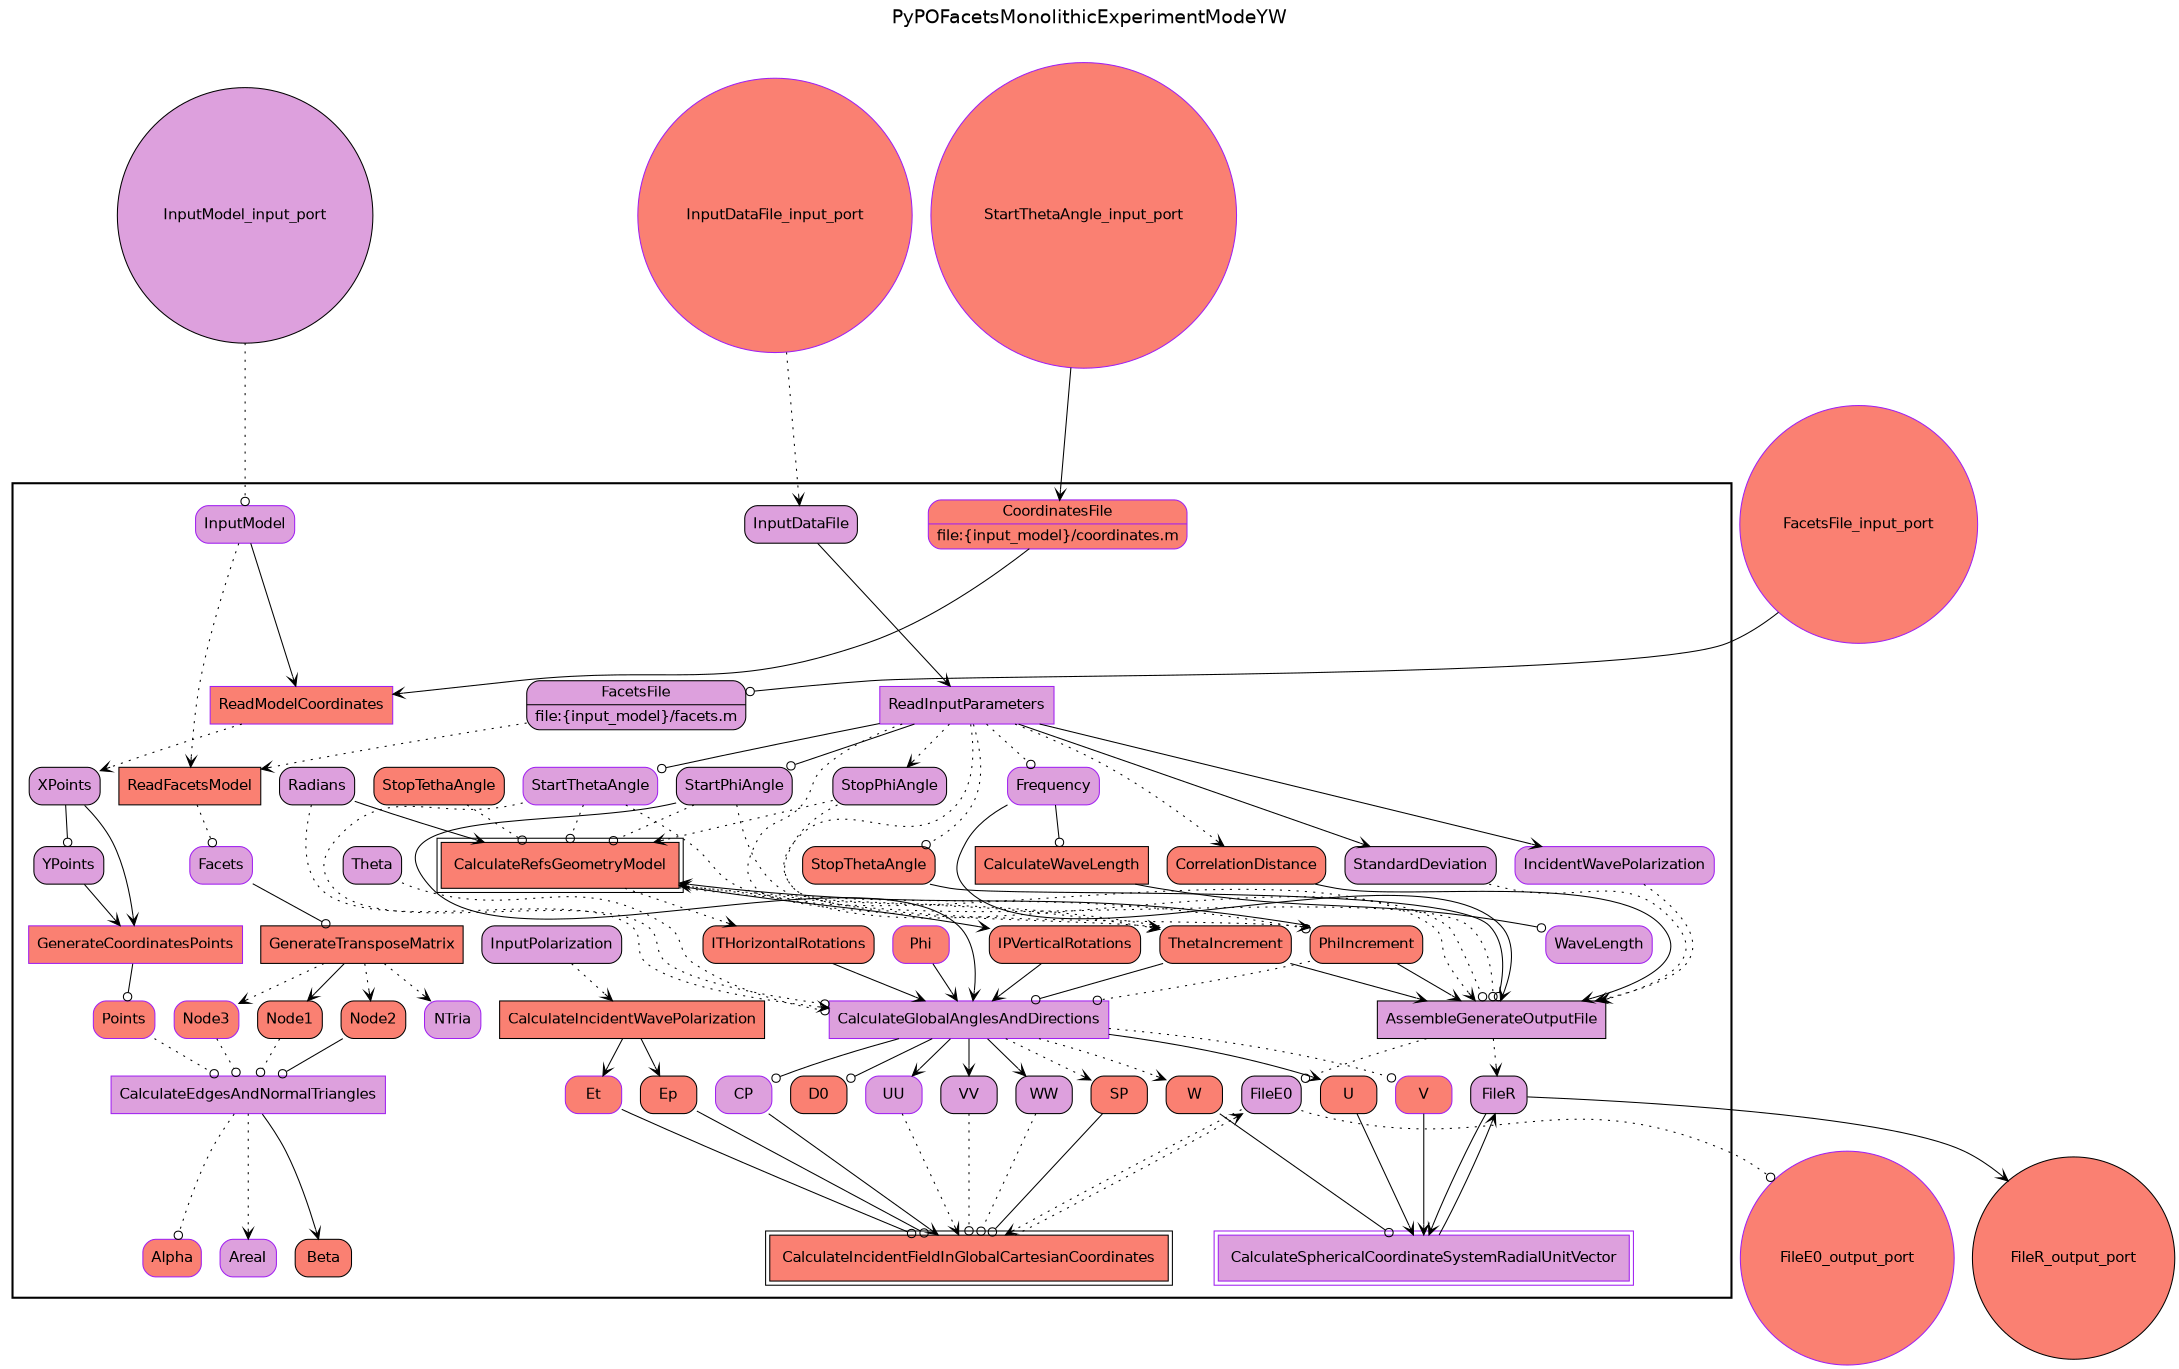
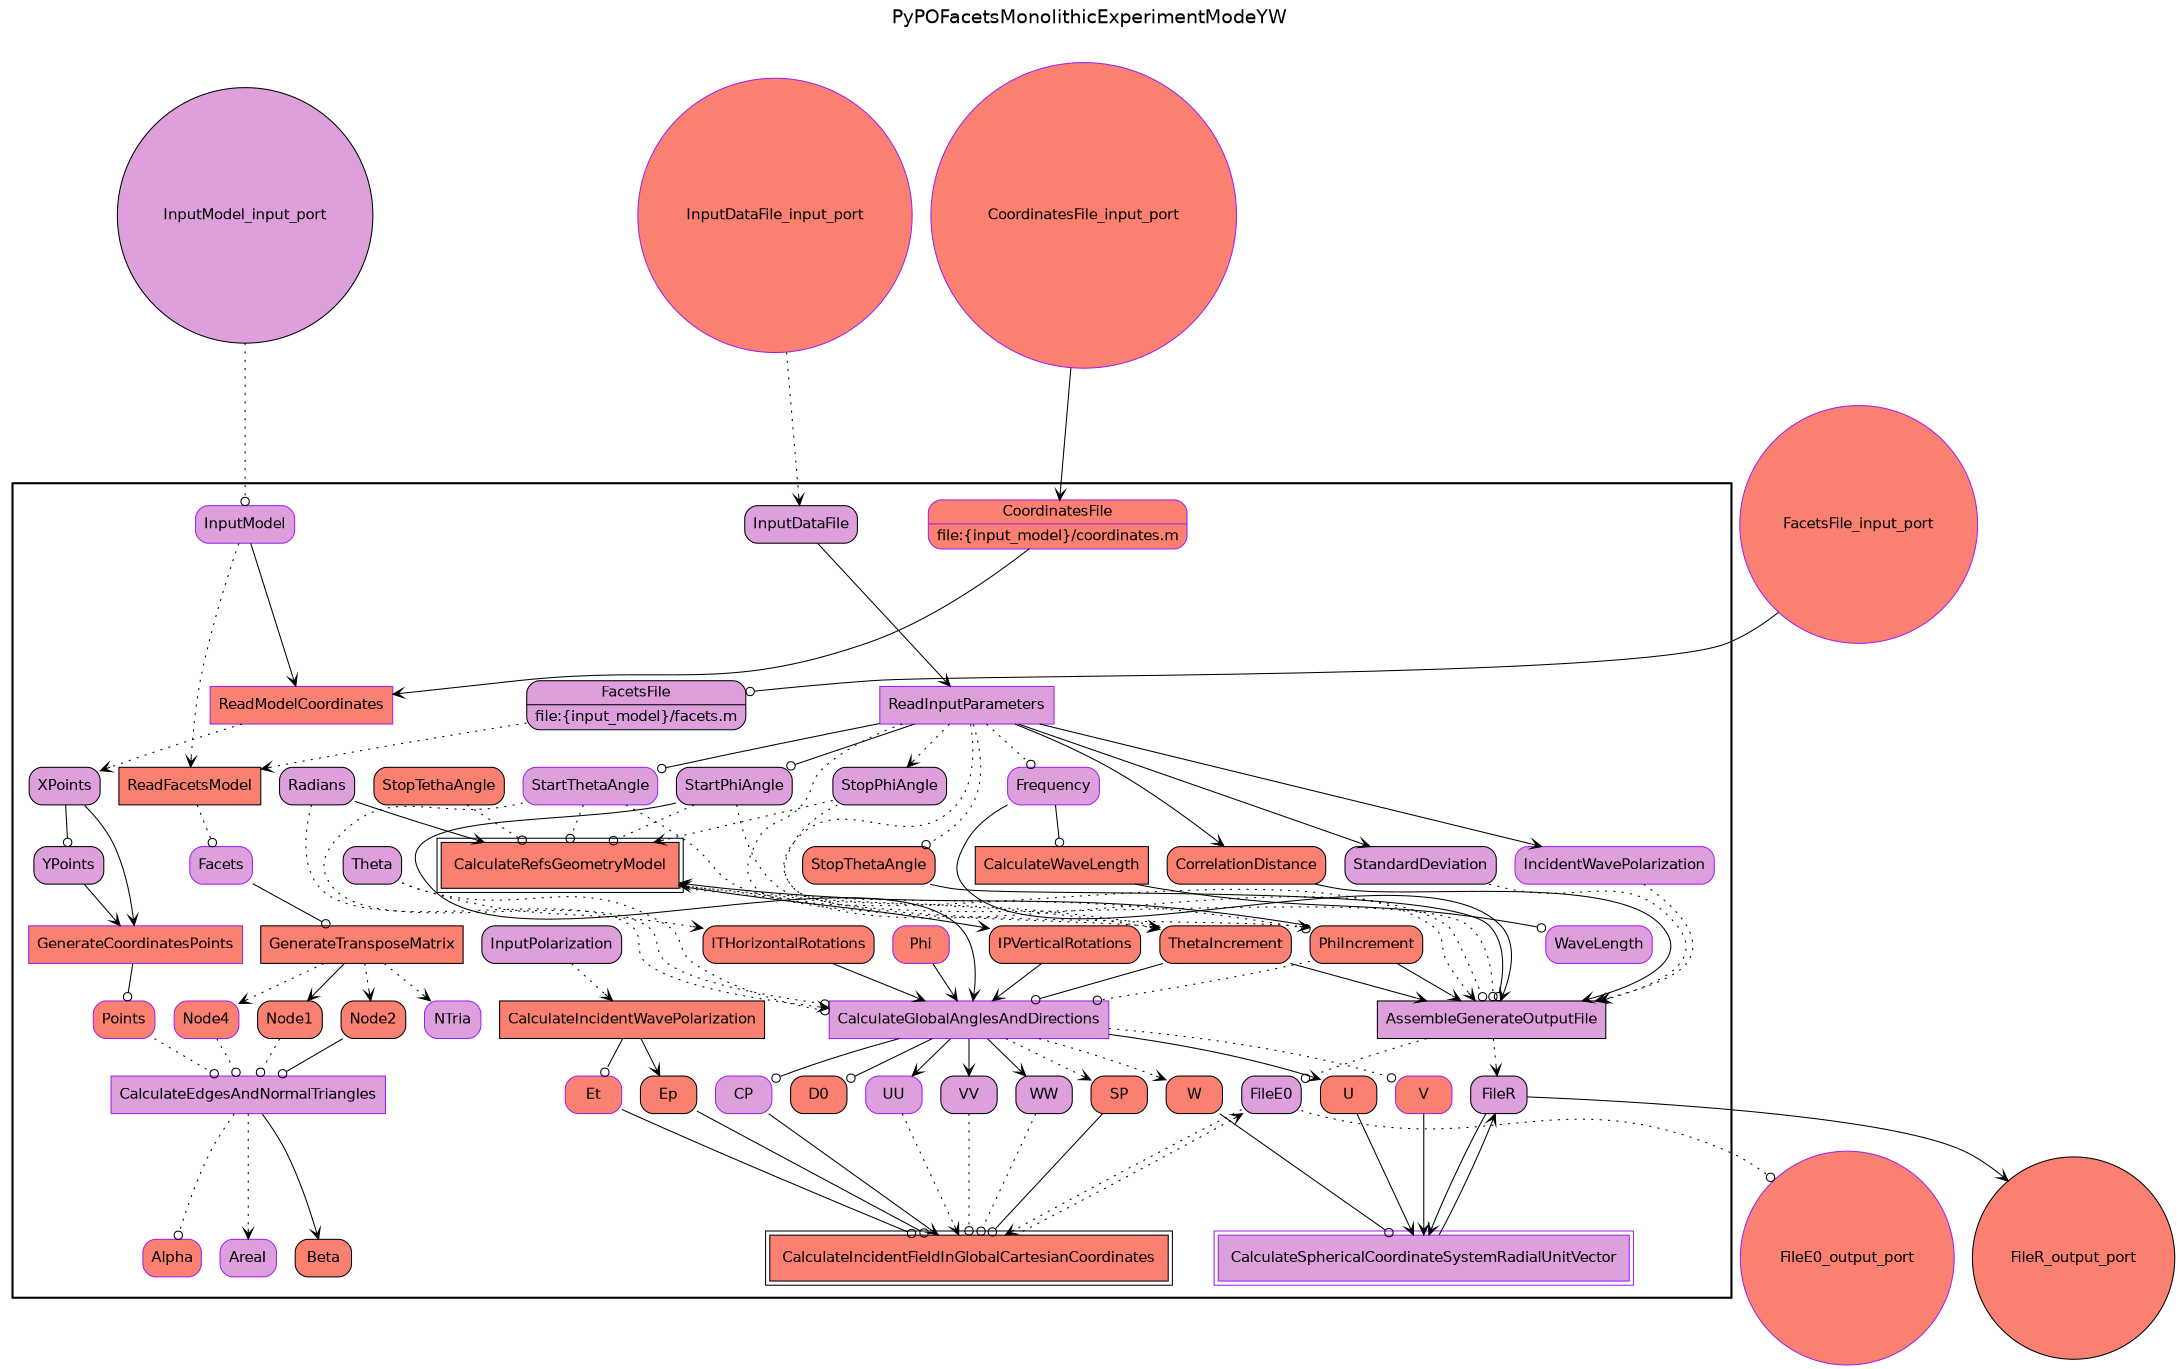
node "StartThetaAngle_input_port": label "StartThetaAngle_input_port" -> "CoordinatesFile_input_port"
edge "ReadInputParameters" -> "CorrelationDistance": style dotted -> solid
edge "CalculateRefsGeometryModel" -> "ITHorizontalRotations": now "Theta" -> "ITHorizontalRotations"
node "Node3": label "Node3" -> "Node4"
edge "CalculateIncidentWavePolarization" -> "Et": arrowhead vee -> odot
